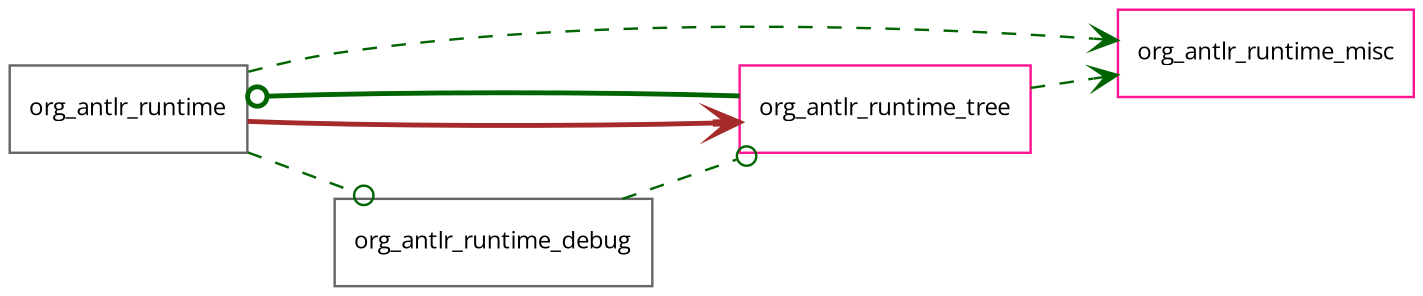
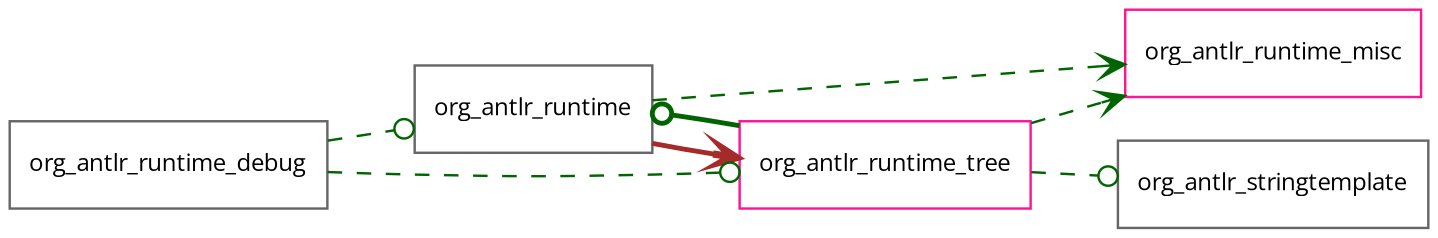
edge "org_antlr_runtime" -> "org_antlr_runtime_debug": reversed
node "org_antlr_stringtemplate": added
